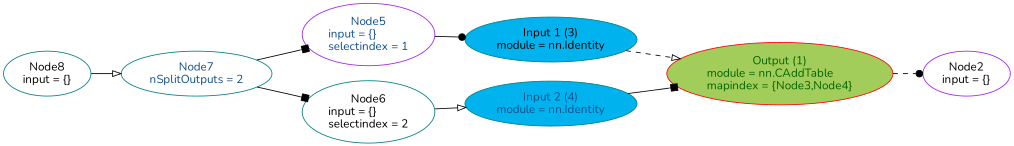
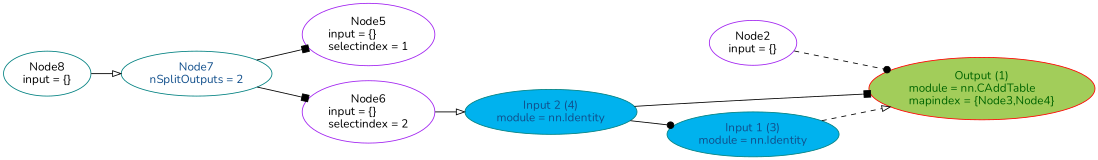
node "Node5 input = {} selectindex = 1": fontcolor dodgerblue4 -> black
edge "Node5 input = {} selectindex = 1" -> "Input 1 (3) module = nn.Identity": now "Input 2 (4) module = nn.Identity" -> "Input 1 (3) module = nn.Identity"
node "Input 1 (3) module = nn.Identity": fontcolor black -> dodgerblue4
edge "Output (1) module = nn.CAddTable mapindex = {Node3,Node4}" -> "Node2 input = {}": reversed
node "Node6 input = {} selectindex = 2": color teal -> purple
